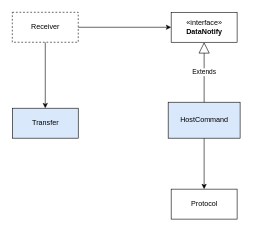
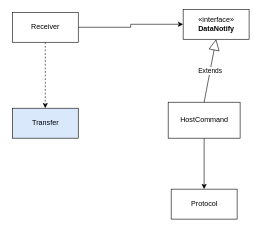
node "Receiver": style dashed -> solid
node "«interface» DataNotify": moved (204, 27) -> (216, 24)
edge "Receiver" -> "Transfer": style solid -> dashed
node "HostCommand": fillcolor #dae8fc -> #ffffff
